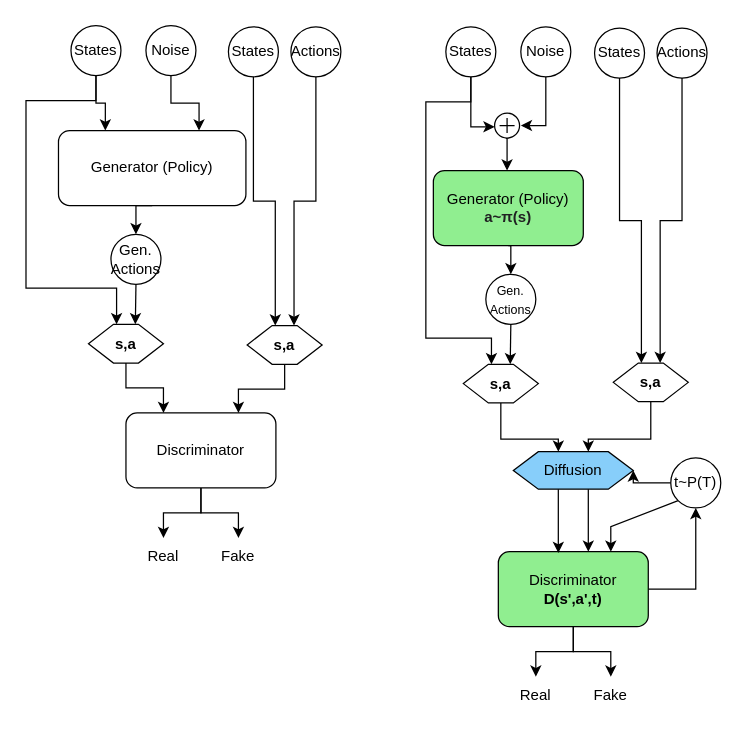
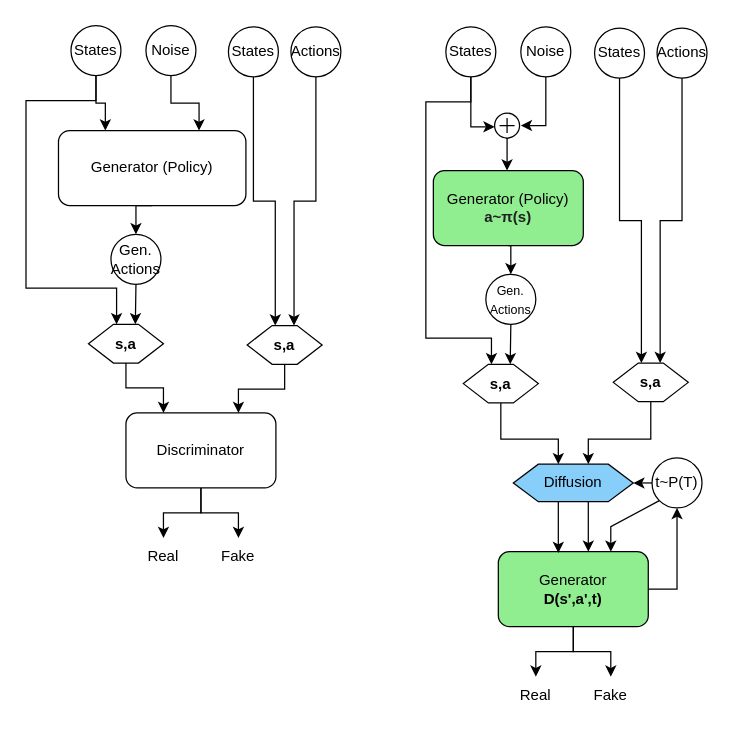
node "Diffusion": moved (573, 471) -> (573, 483)
node "t~P(T)": moved (696, 483) -> (677, 483)
node "Discriminator D(s',a',t)": label "Discriminator D(s',a',t)" -> "Generator D(s',a',t)"
